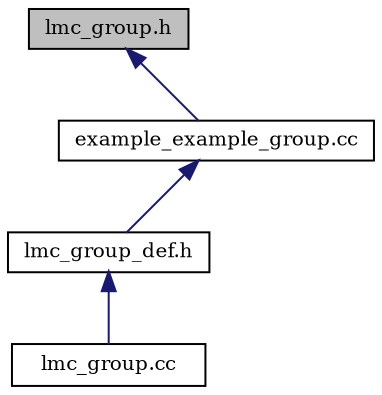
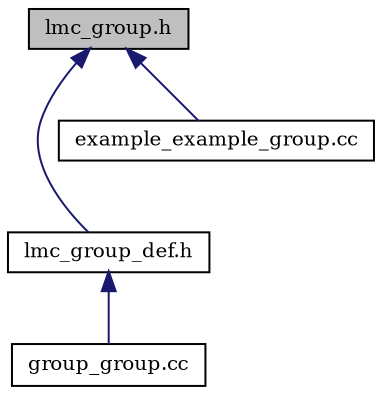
edge "lmc_group_def.h" -> "example_example_group.cc": now "lmc_group_def.h" -> "lmc_group.h"
node "lmc_group.cc": label "lmc_group.cc" -> "group_group.cc"
